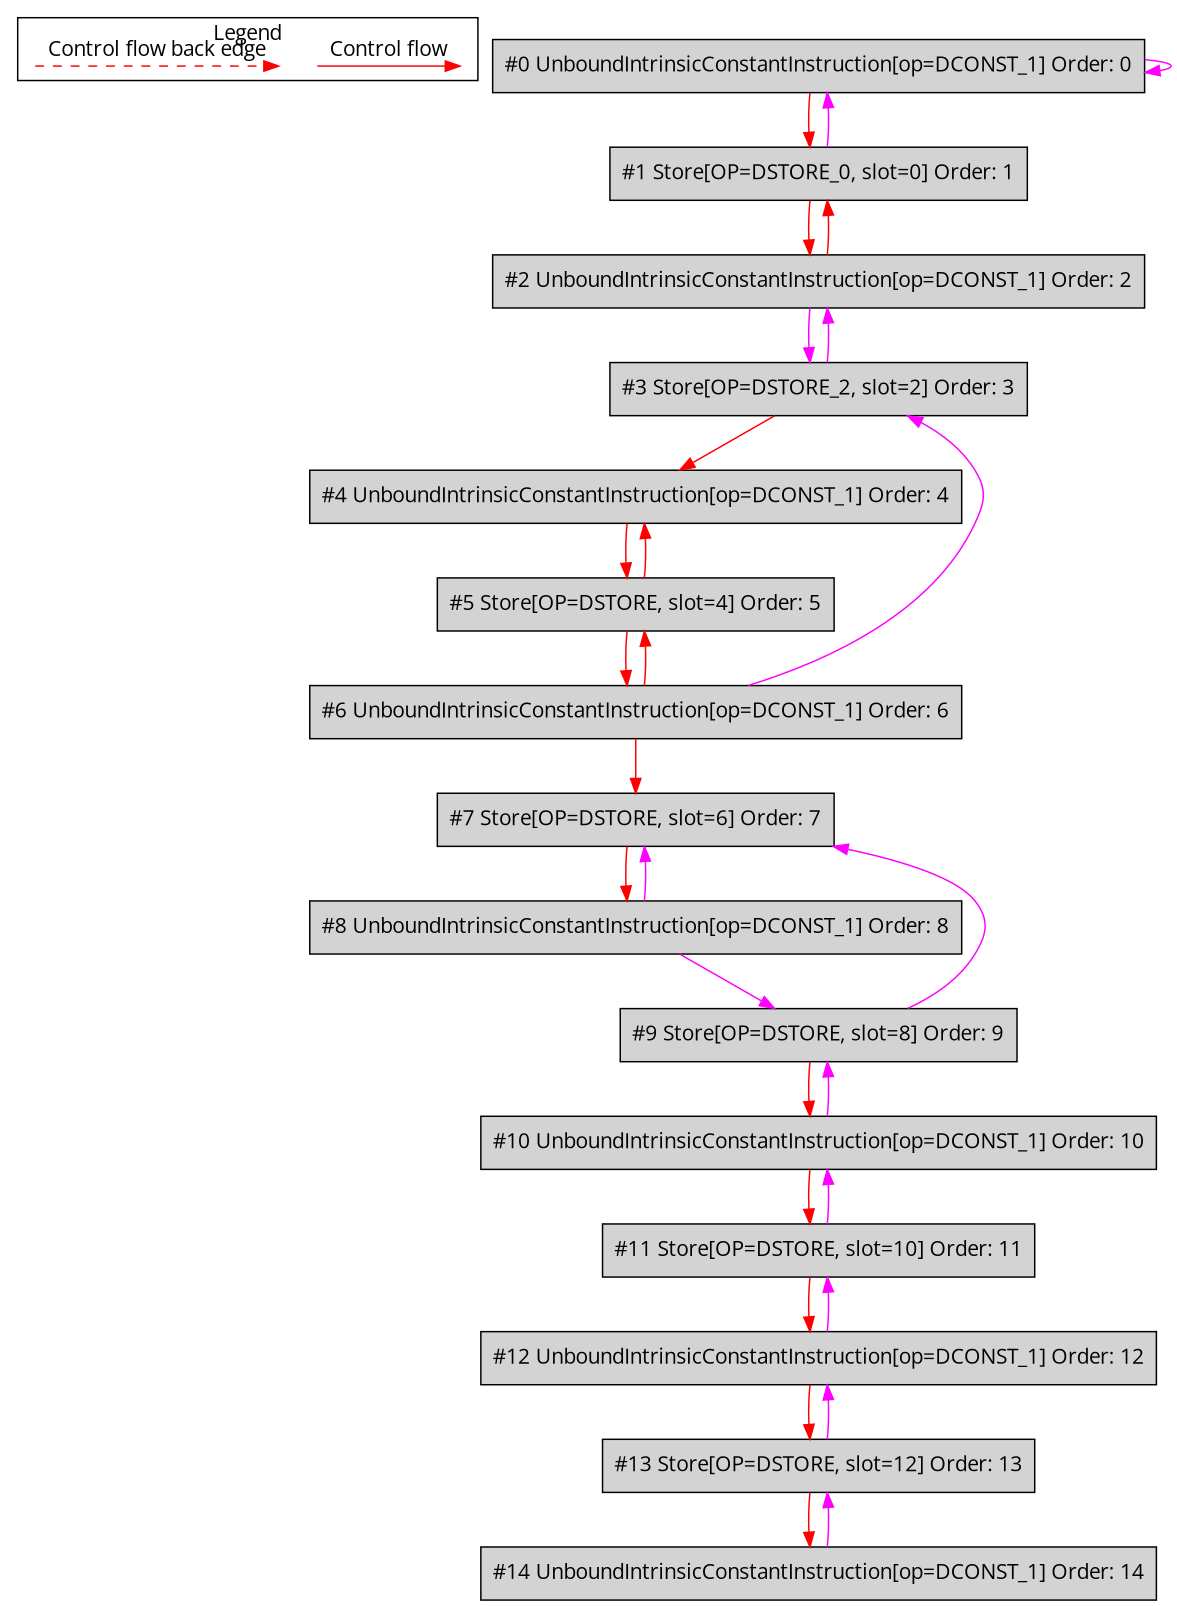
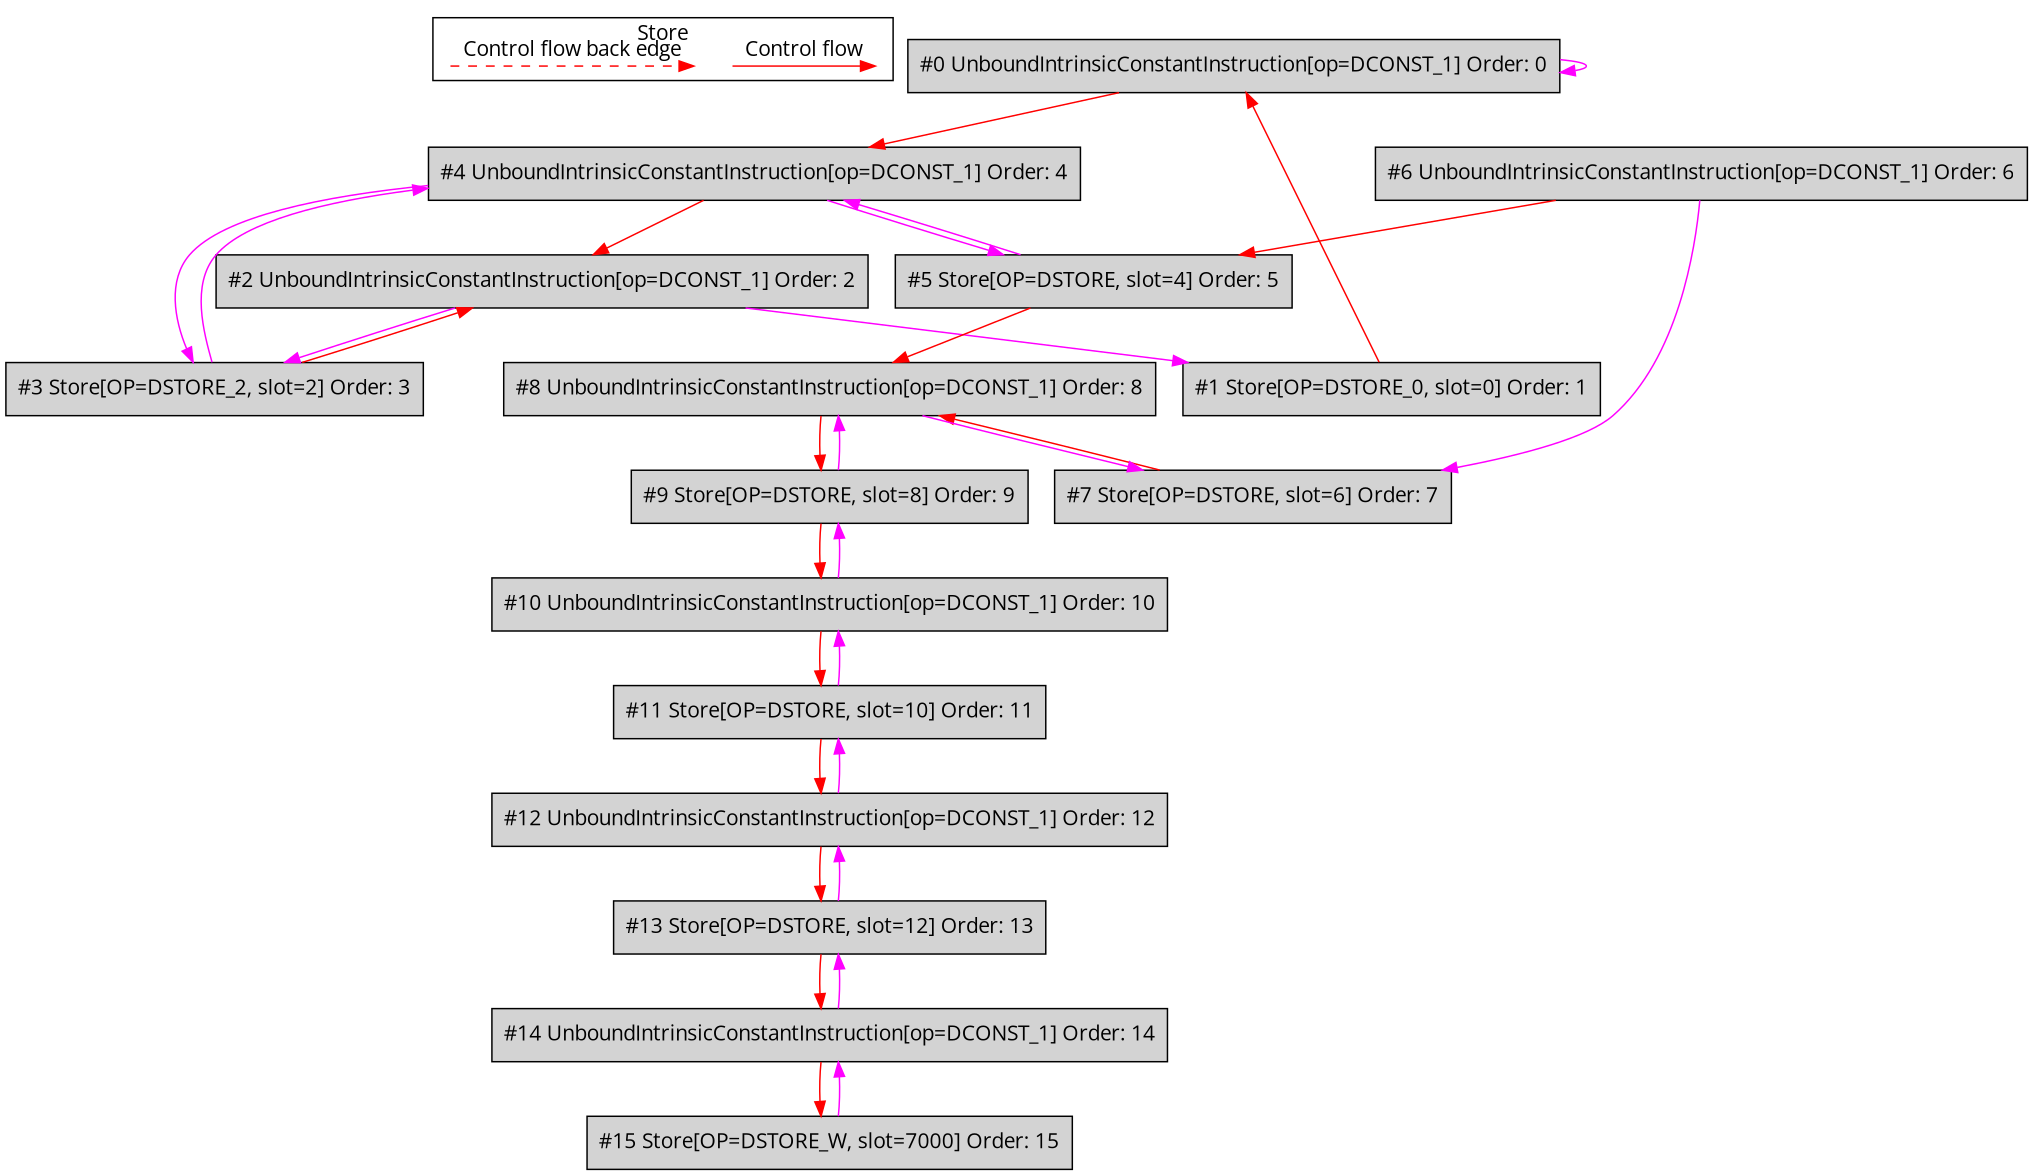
cluster "Legend": label "Legend" -> "Store"
edge "#0 UnboundIntrinsicConstantInstruction[op=DCONST_1] Order: 0" -> "#1 Store[OP=DSTORE_0, slot=0] Order: 1": now "#0 UnboundIntrinsicConstantInstruction[op=DCONST_1] Order: 0" -> "#4 UnboundIntrinsicConstantInstruction[op=DCONST_1] Order: 4"
edge "#1 Store[OP=DSTORE_0, slot=0] Order: 1" -> "#0 UnboundIntrinsicConstantInstruction[op=DCONST_1] Order: 0": color fuchsia -> red
edge "#1 Store[OP=DSTORE_0, slot=0] Order: 1" -> "#2 UnboundIntrinsicConstantInstruction[op=DCONST_1] Order: 2": now "#4 UnboundIntrinsicConstantInstruction[op=DCONST_1] Order: 4" -> "#2 UnboundIntrinsicConstantInstruction[op=DCONST_1] Order: 2"
edge "#2 UnboundIntrinsicConstantInstruction[op=DCONST_1] Order: 2" -> "#1 Store[OP=DSTORE_0, slot=0] Order: 1": color red -> fuchsia
edge "#3 Store[OP=DSTORE_2, slot=2] Order: 3" -> "#2 UnboundIntrinsicConstantInstruction[op=DCONST_1] Order: 2": color fuchsia -> red
edge "#3 Store[OP=DSTORE_2, slot=2] Order: 3" -> "#4 UnboundIntrinsicConstantInstruction[op=DCONST_1] Order: 4": color red -> fuchsia
edge "#4 UnboundIntrinsicConstantInstruction[op=DCONST_1] Order: 4" -> "#5 Store[OP=DSTORE, slot=4] Order: 5": color red -> fuchsia
edge "#5 Store[OP=DSTORE, slot=4] Order: 5" -> "#4 UnboundIntrinsicConstantInstruction[op=DCONST_1] Order: 4": color red -> fuchsia
edge "#6 UnboundIntrinsicConstantInstruction[op=DCONST_1] Order: 6" -> "#3 Store[OP=DSTORE_2, slot=2] Order: 3": now "#4 UnboundIntrinsicConstantInstruction[op=DCONST_1] Order: 4" -> "#3 Store[OP=DSTORE_2, slot=2] Order: 3"
edge "#5 Store[OP=DSTORE, slot=4] Order: 5" -> "#6 UnboundIntrinsicConstantInstruction[op=DCONST_1] Order: 6": now "#5 Store[OP=DSTORE, slot=4] Order: 5" -> "#8 UnboundIntrinsicConstantInstruction[op=DCONST_1] Order: 8"
edge "#6 UnboundIntrinsicConstantInstruction[op=DCONST_1] Order: 6" -> "#7 Store[OP=DSTORE, slot=6] Order: 7": color red -> fuchsia
edge "#9 Store[OP=DSTORE, slot=8] Order: 9" -> "#7 Store[OP=DSTORE, slot=6] Order: 7": now "#9 Store[OP=DSTORE, slot=8] Order: 9" -> "#8 UnboundIntrinsicConstantInstruction[op=DCONST_1] Order: 8"
edge "#8 UnboundIntrinsicConstantInstruction[op=DCONST_1] Order: 8" -> "#9 Store[OP=DSTORE, slot=8] Order: 9": color fuchsia -> red
node "#15 Store[OP=DSTORE_W, slot=7000] Order: 15": added
